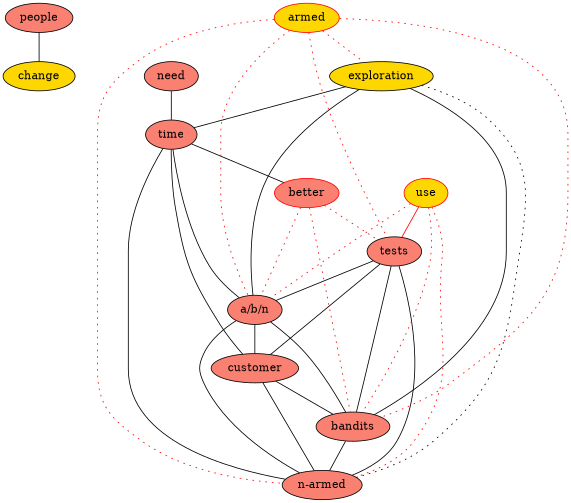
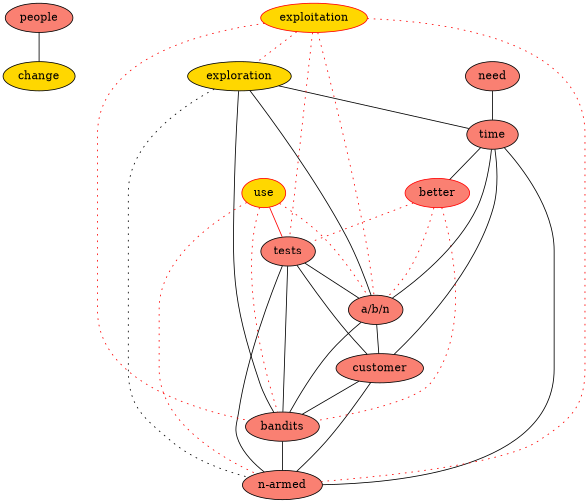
node "armed": label "armed" -> "exploitation"
edge "a/b/n" -- "n-armed": removed
